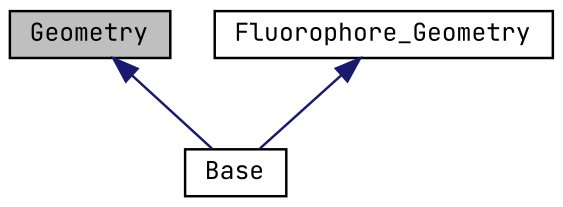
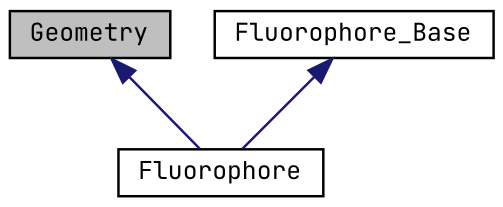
node "Fluorophore_Geometry": label "Fluorophore_Geometry" -> "Fluorophore_Base"
node "Base": label "Base" -> "Fluorophore"
